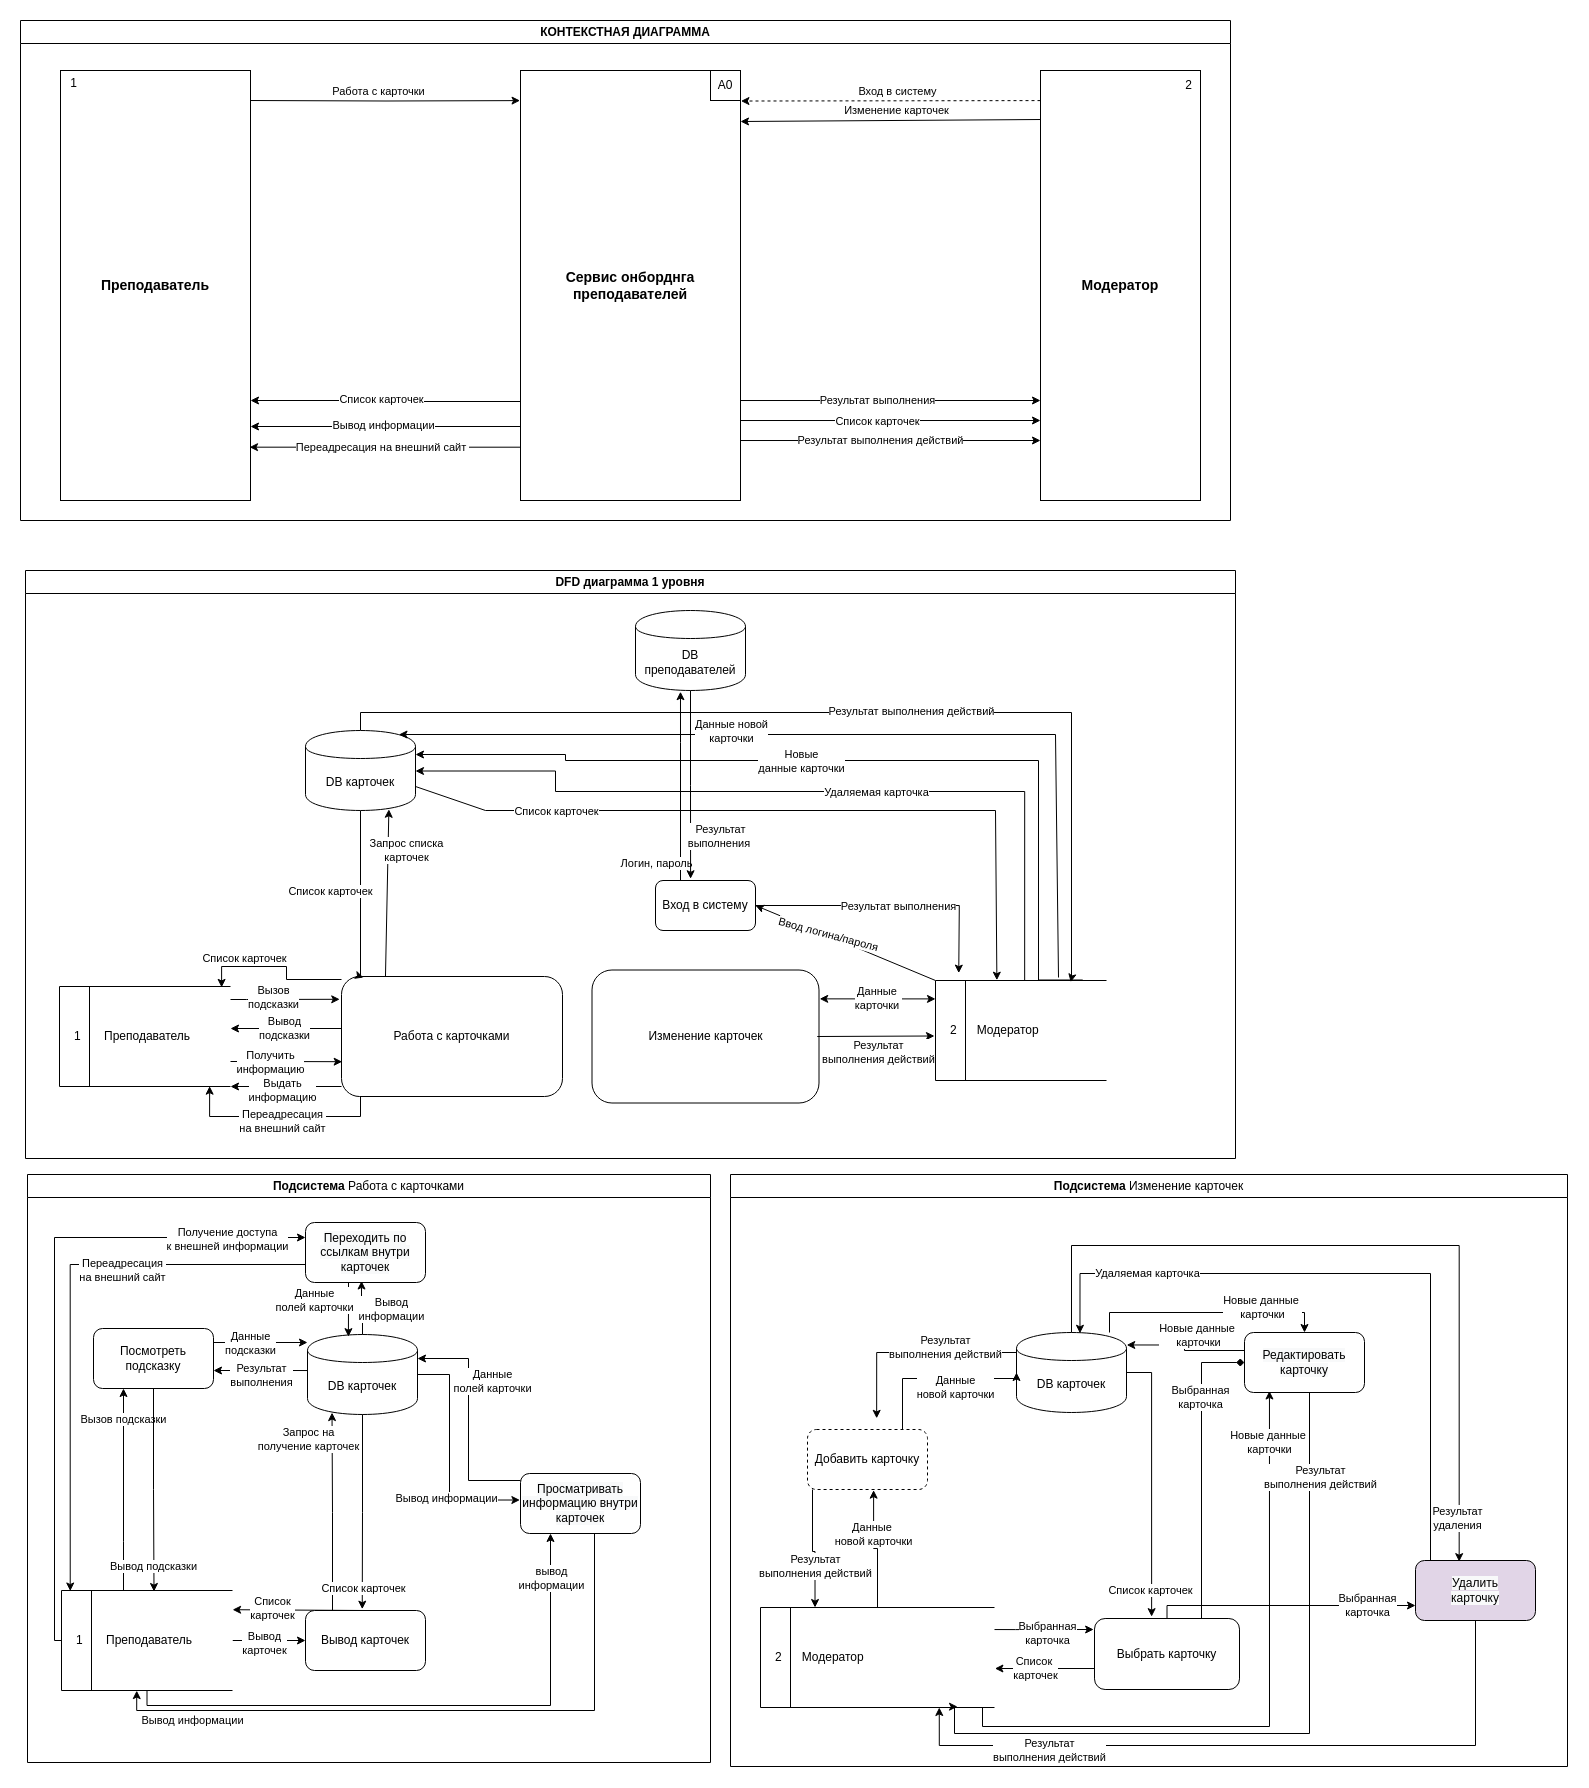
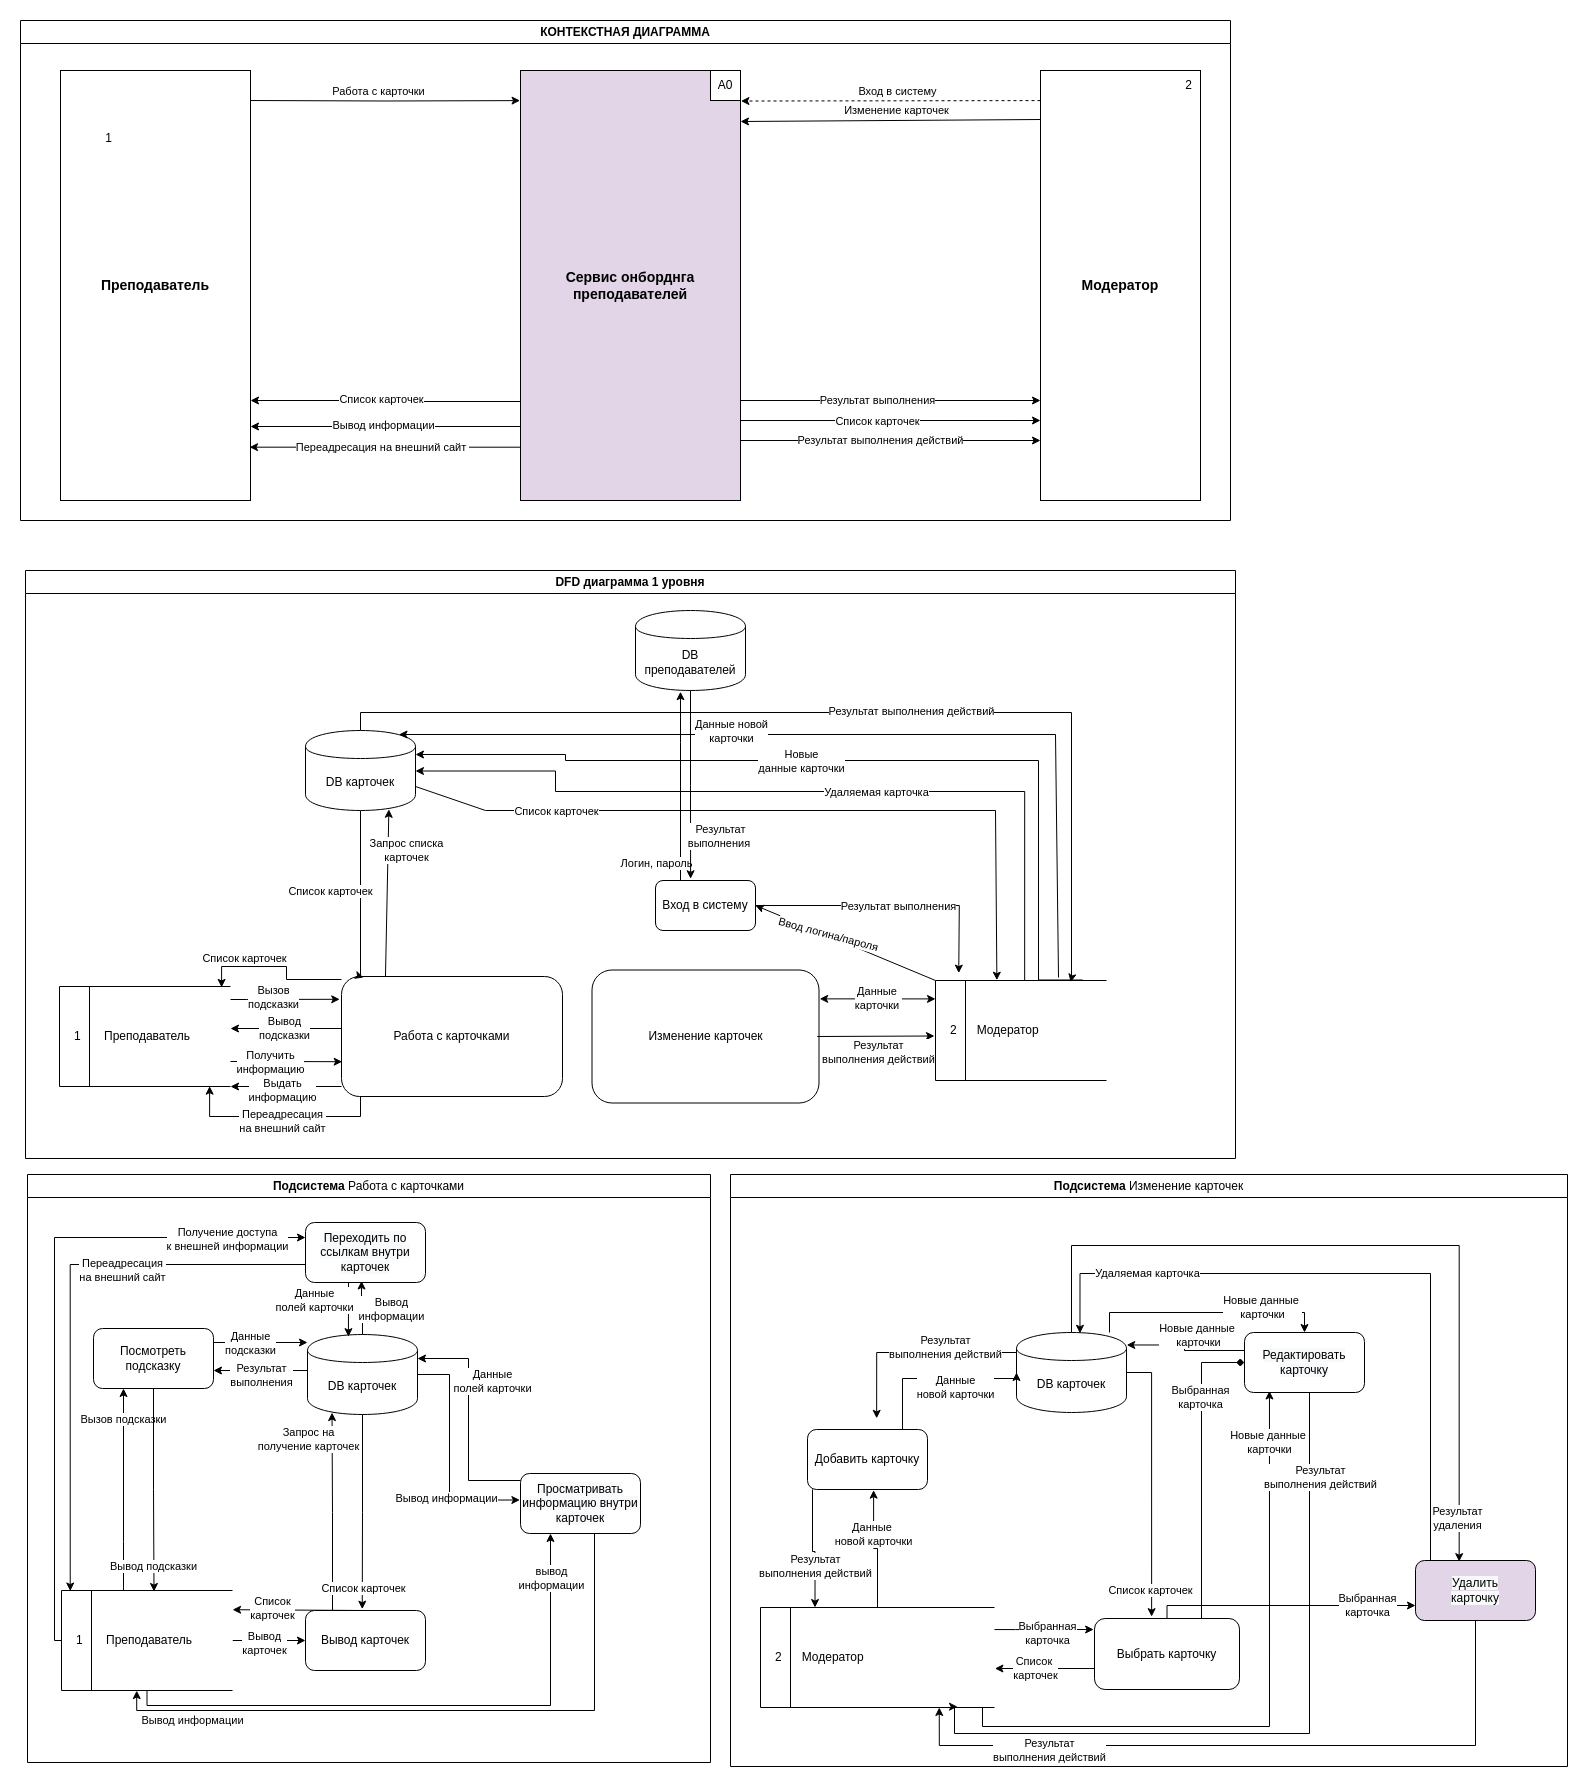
node "1": moved (73, 84) -> (108, 139)
node "Сервис онборднга преподавателей": fillcolor #ffffff -> #e1d5e7
node "Добавить карточку": style dashed -> solid
